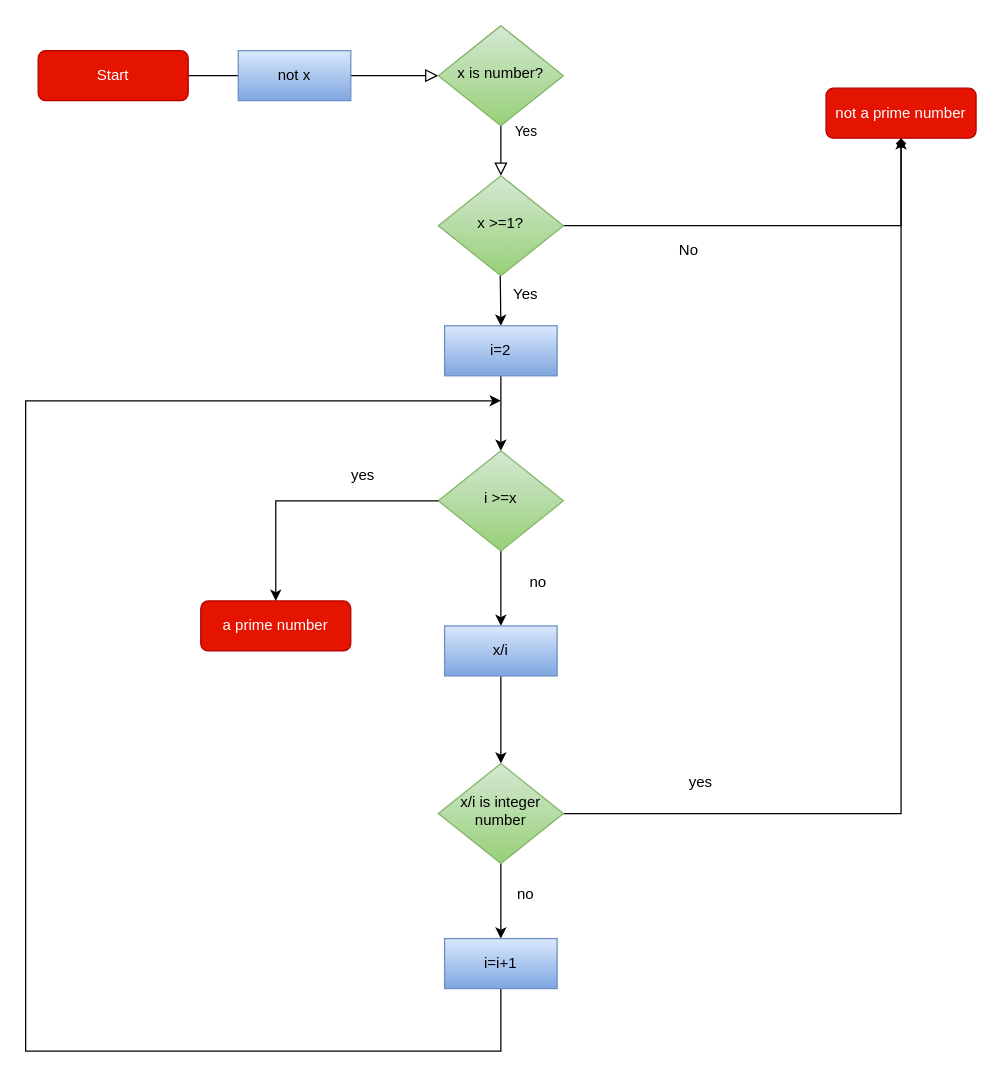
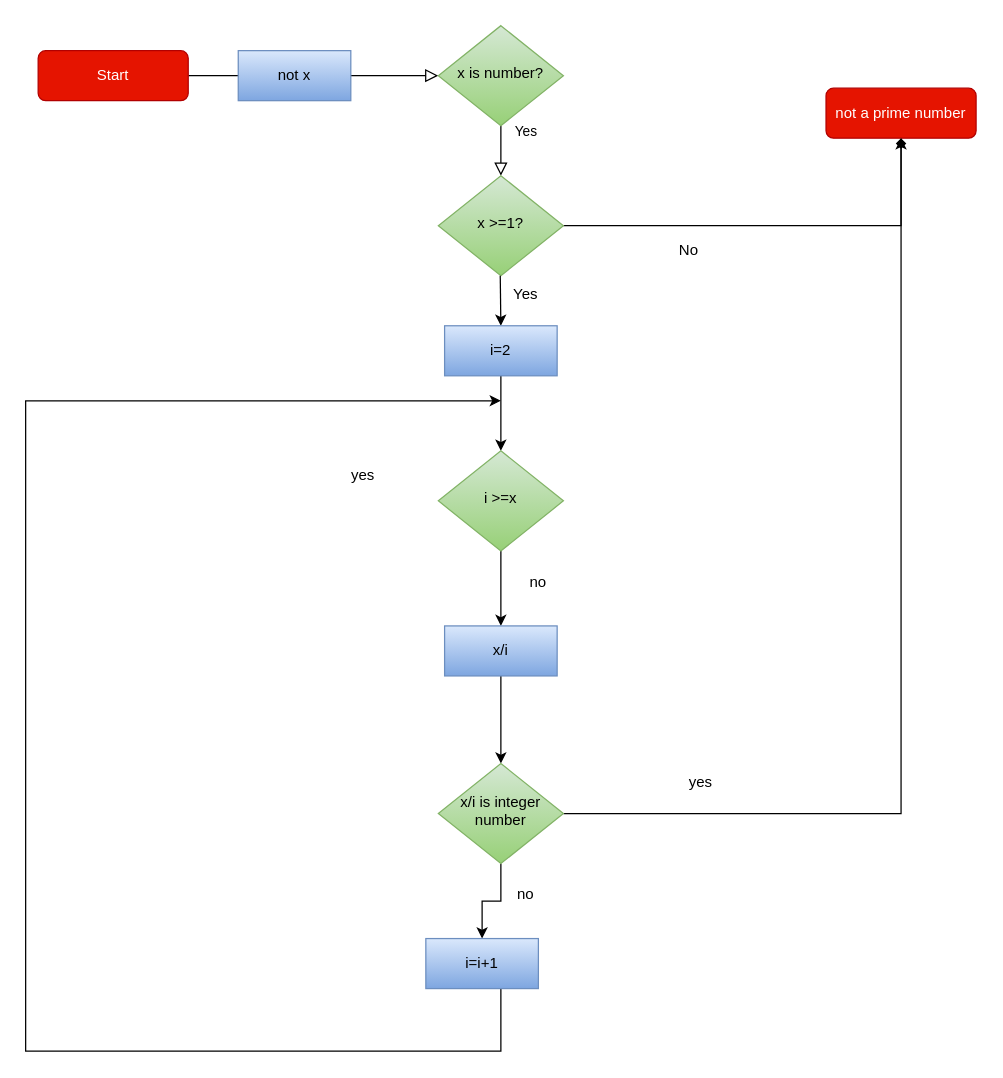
edge "i >=x" -> "a prime number": removed
node "a prime number": removed
node "i=i+1": moved (501, 963) -> (482, 963)
